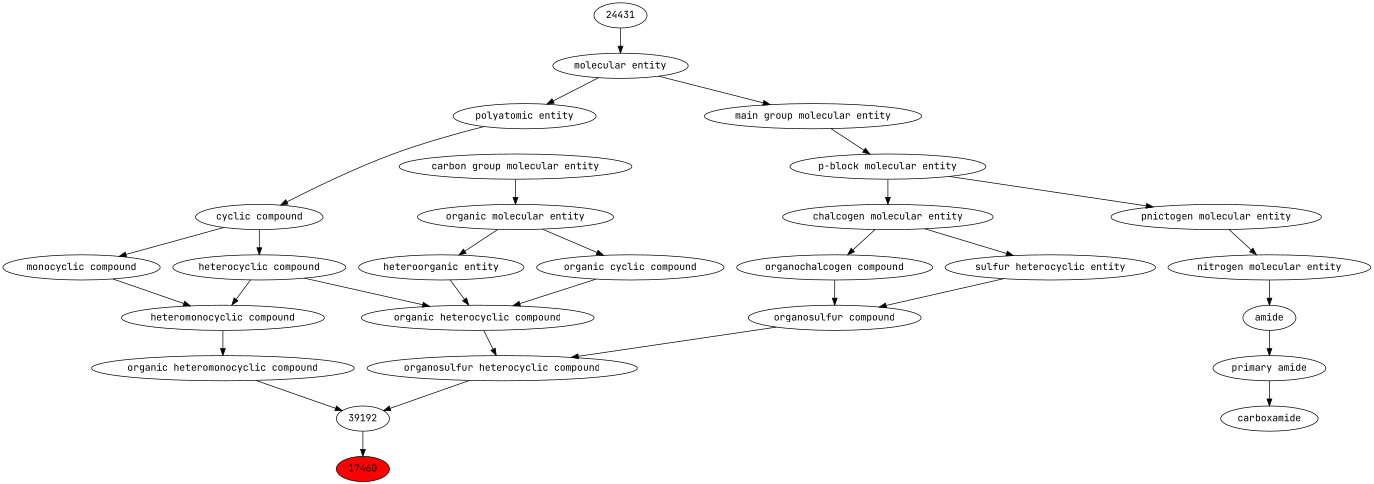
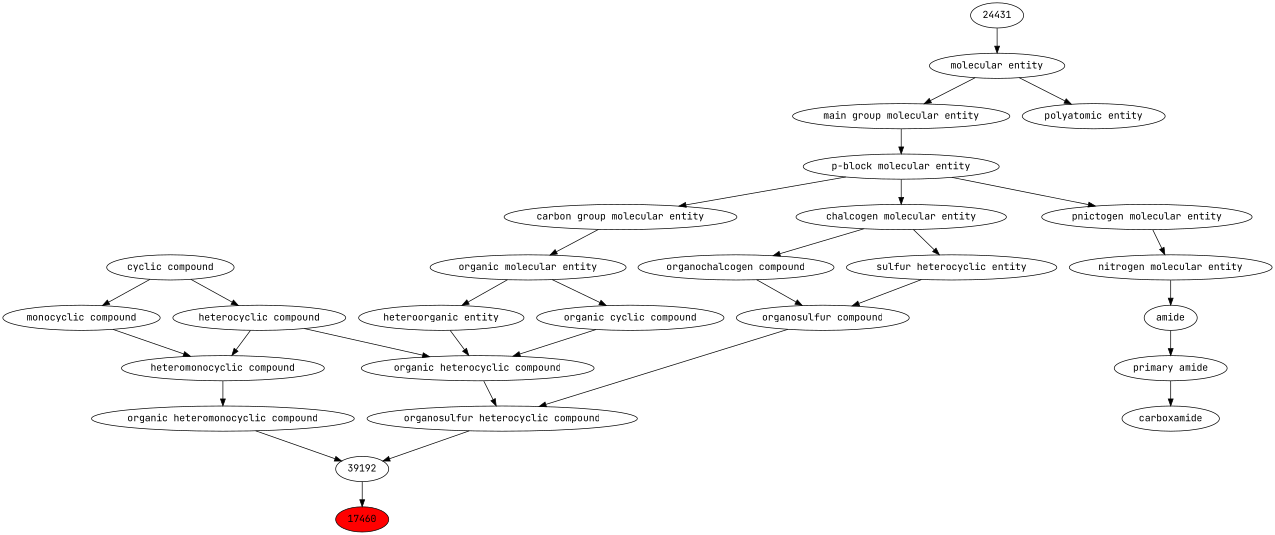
edge "polyatomic entity" -> "cyclic compound": removed
edge "p-block molecular entity" -> "carbon group molecular entity": added
